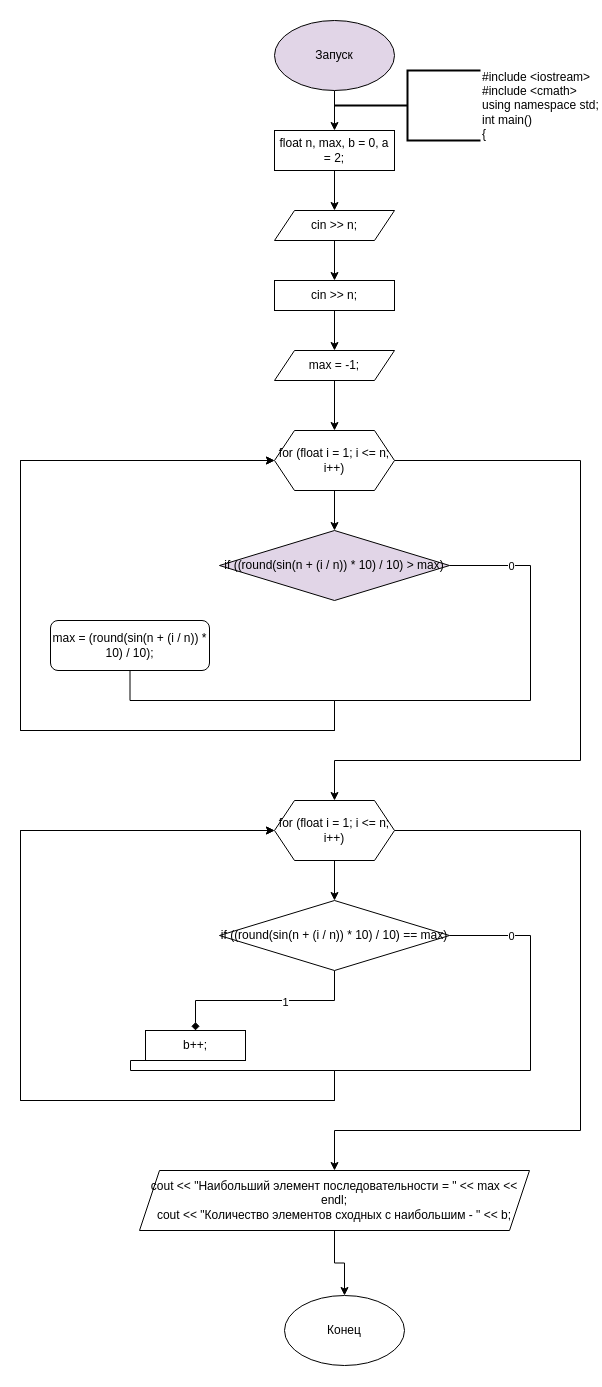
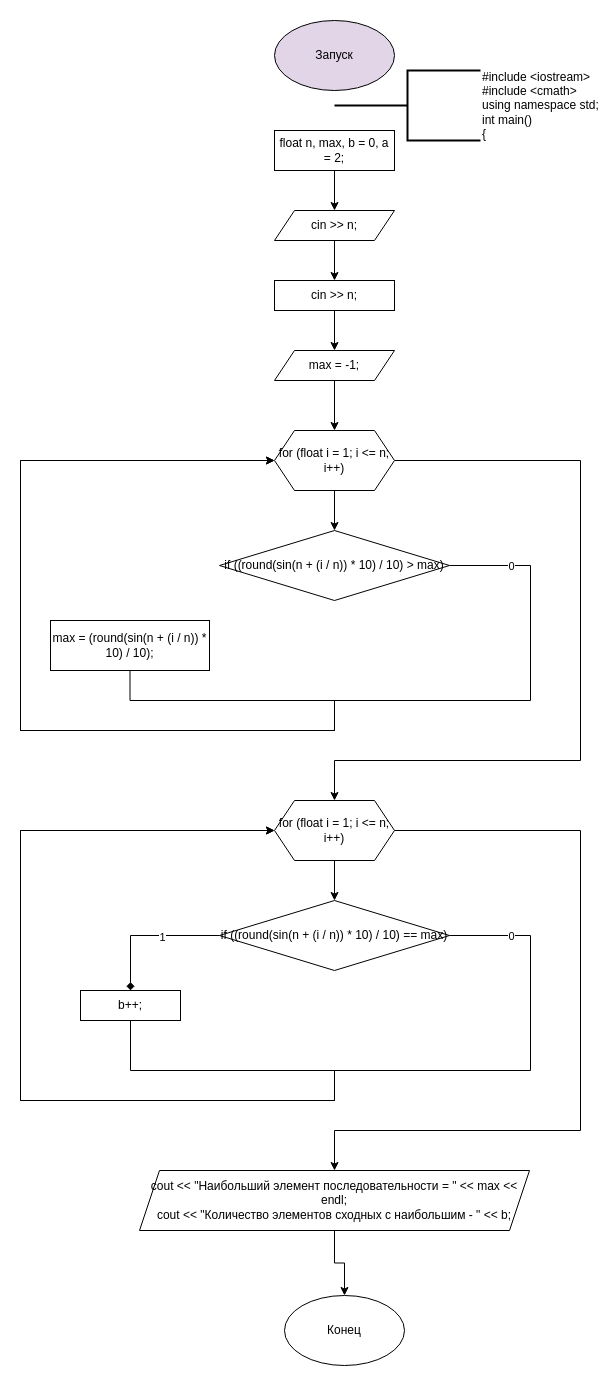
edge "Запуск" -> "float n, max, b = 0, a = 2;": removed
node "if ((round(sin(n + (i / n)) * 10) / 10) > max)": fillcolor #e1d5e7 -> #ffffff
node "max = (round(sin(n + (i / n)) * 10) / 10);": shape rounded rectangle -> rectangle
node "b++;": moved (196, 1046) -> (131, 1006)
